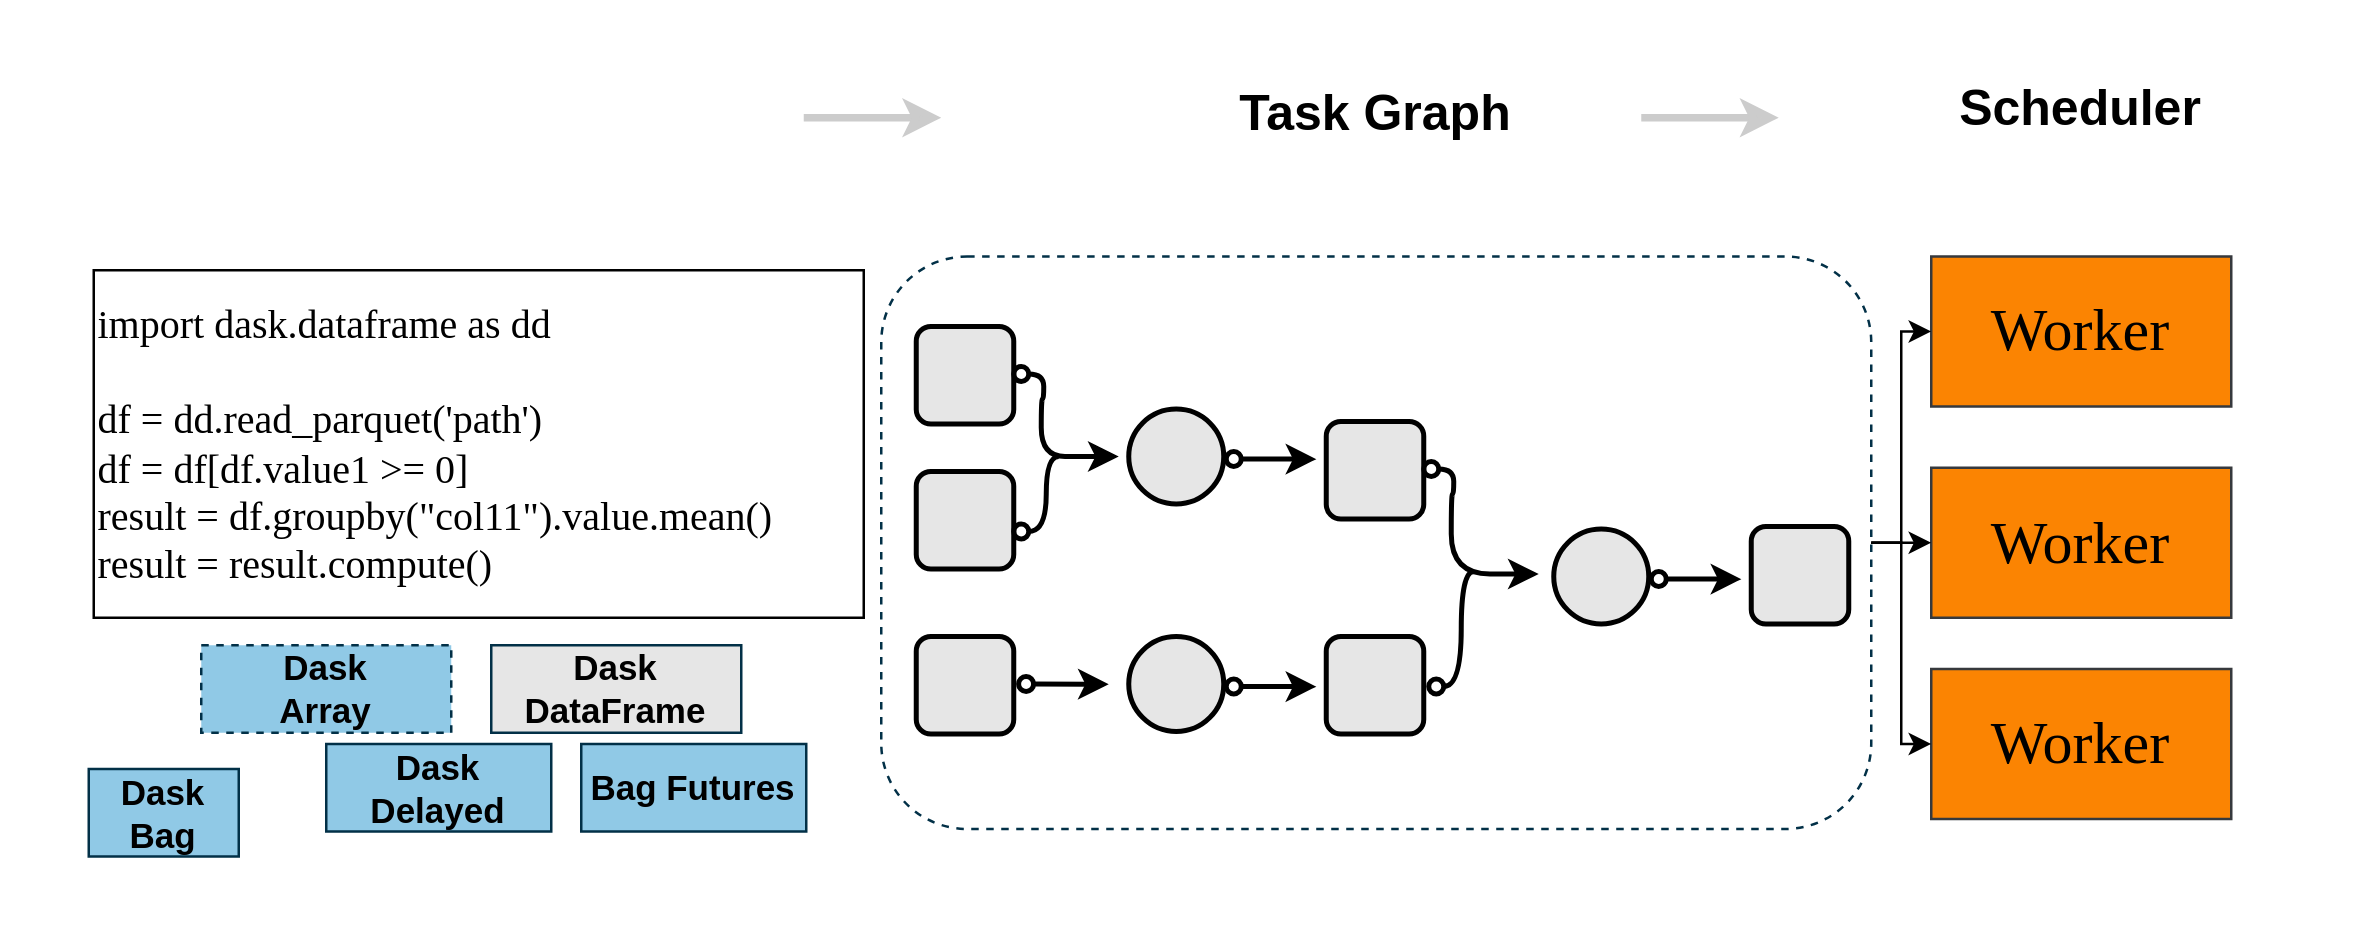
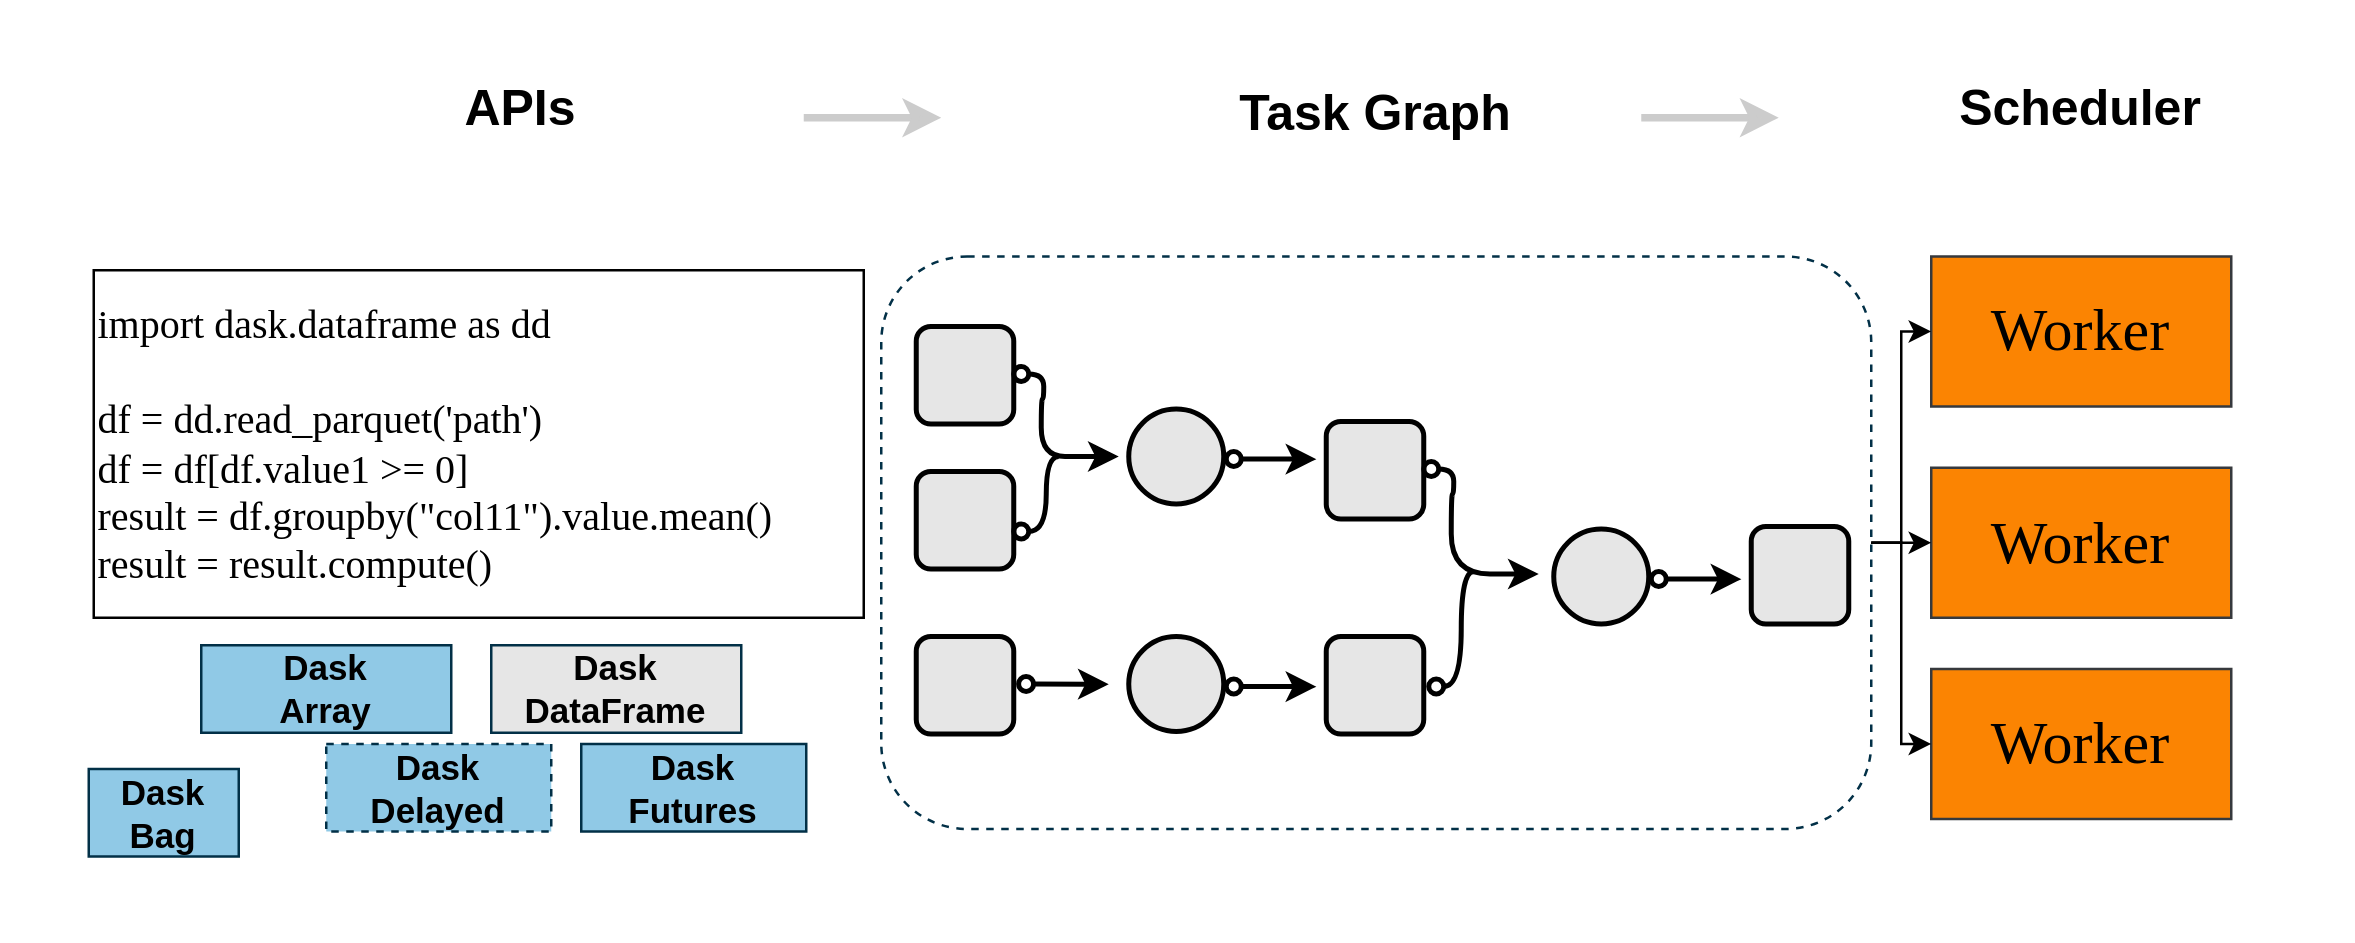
node "APIs": added
node "Dask Array": style dashed -> solid
node "Dask Delayed": style solid -> dashed
node "Bag Futures": label "Bag Futures" -> "Dask Futures"
